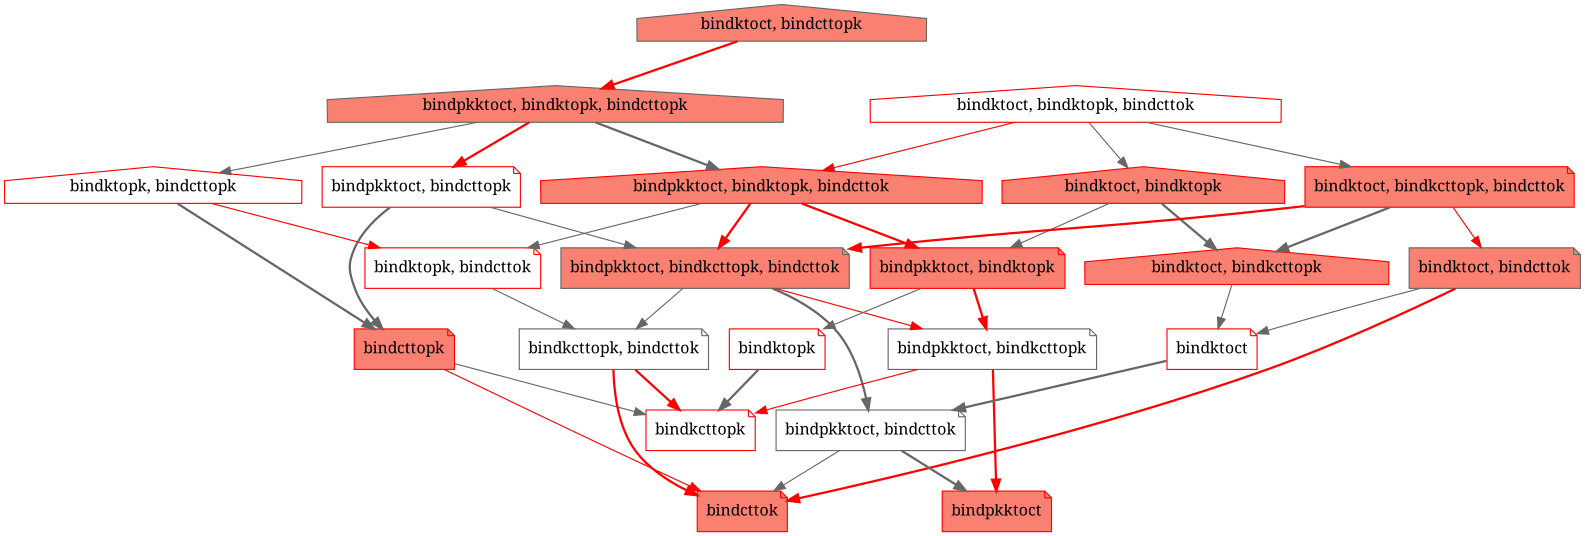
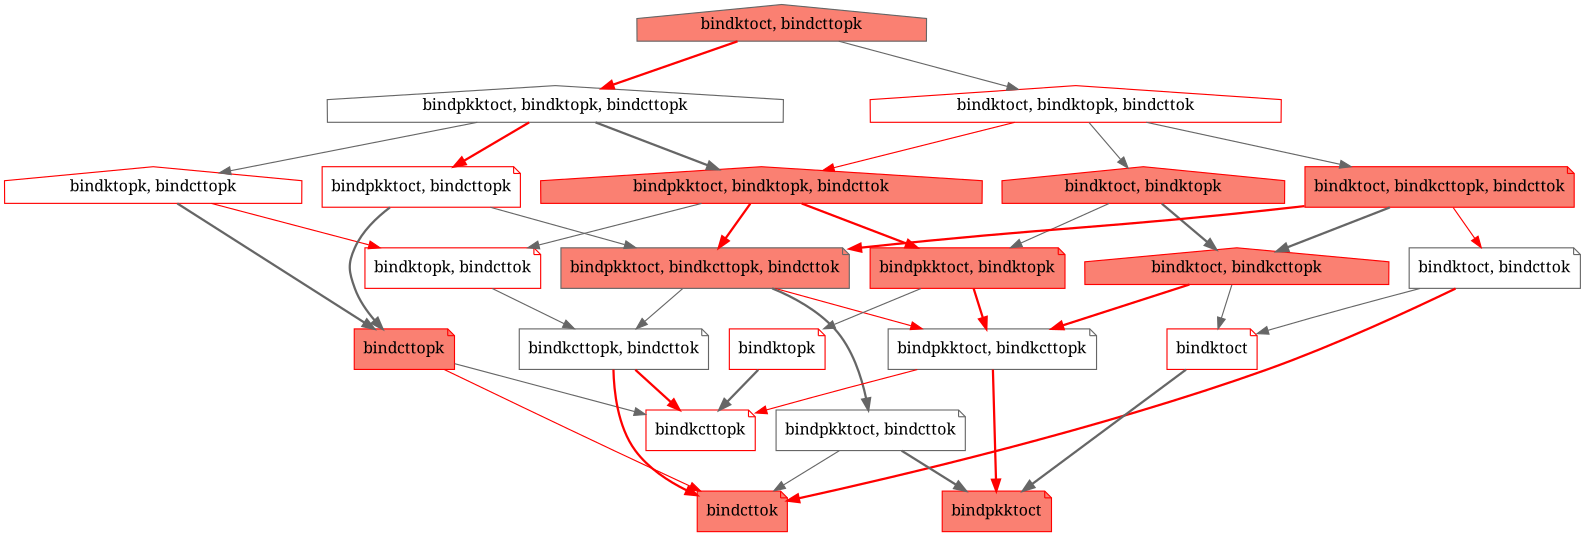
edge "bindktoct, bindcttopk" -> "bindktoct, bindktopk, bindcttok": added
node "bindpkktoct, bindktopk, bindcttopk": fillcolor salmon -> white
node "bindktoct, bindcttok": fillcolor salmon -> white
edge "bindktoct, bindkcttopk" -> "bindpkktoct, bindkcttopk": added
edge "bindktoct" -> "bindpkktoct, bindcttok": now "bindktoct" -> "bindpkktoct"
